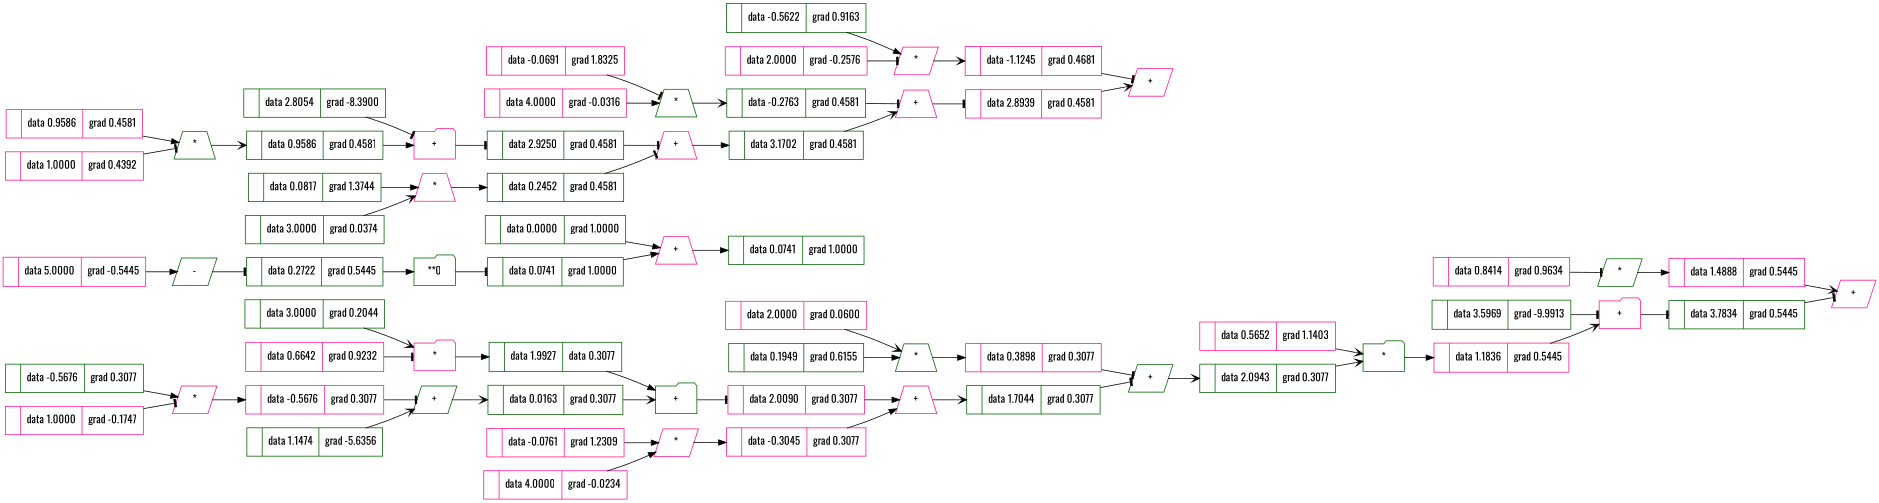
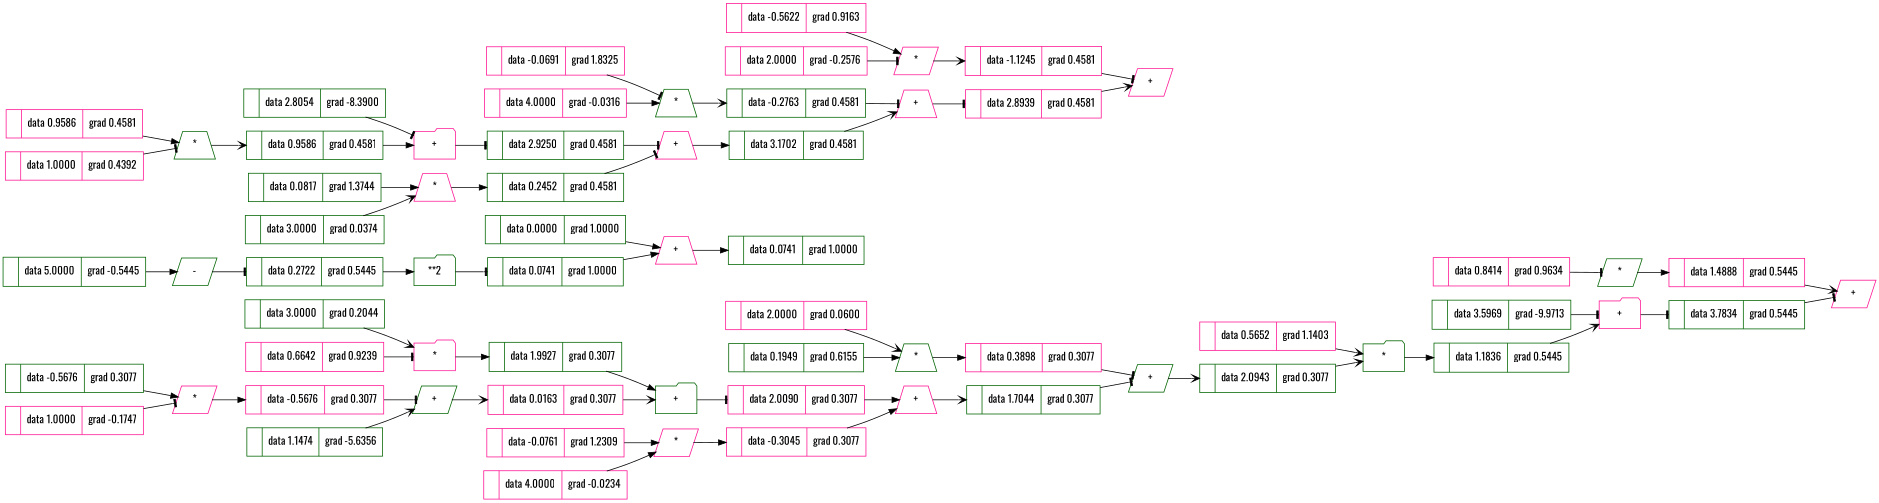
node "data -0.5622": color darkgreen -> deeppink
node "data -1.1245": text "grad 0.4681" -> "grad 0.4581"
node "data 5.0000": color deeppink -> darkgreen
node "**0": label "**0" -> "**2"
node "data 3.5969": text "grad -9.9913" -> "grad -9.9713"
node "data 0.6642": text "grad 0.9232" -> "grad 0.9239"
node "data 1.9927": text "data 0.3077" -> "grad 0.3077"
node "data 1.1836": color deeppink -> darkgreen
node "data 0.0163": color darkgreen -> deeppink
